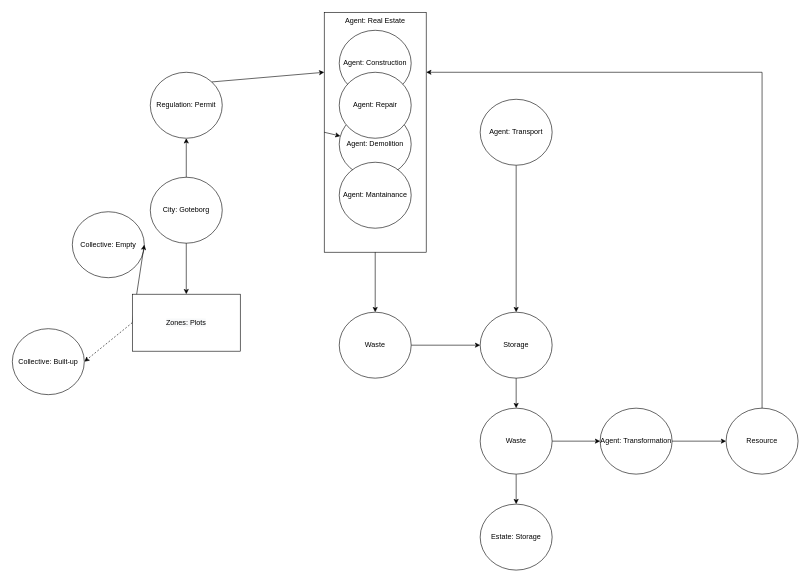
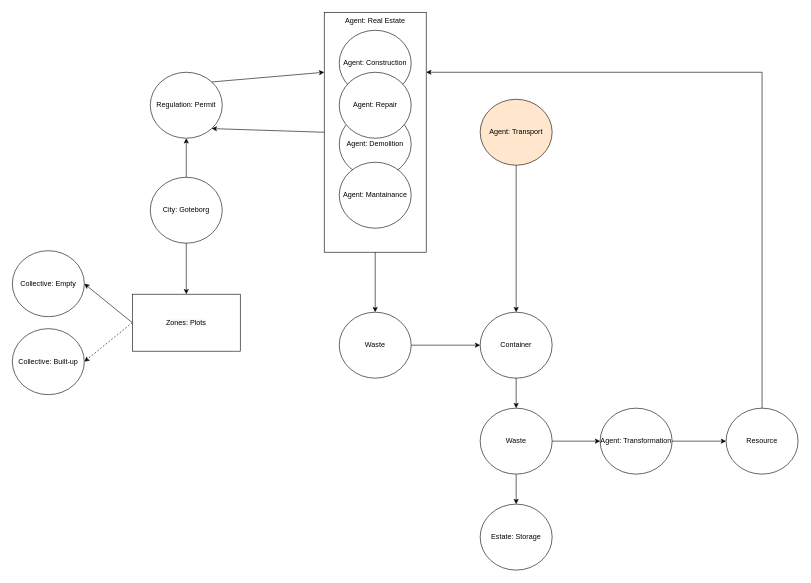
node "Agent: Transport": fillcolor #ffffff -> #ffe6cc
edge "Agent: Real Estate" -> "Agent: Demolition": now "Agent: Real Estate" -> "Regulation: Permit"
node "Collective: Empty": moved (108, 245) -> (48, 284)
node "Storage": label "Storage" -> "Container"
